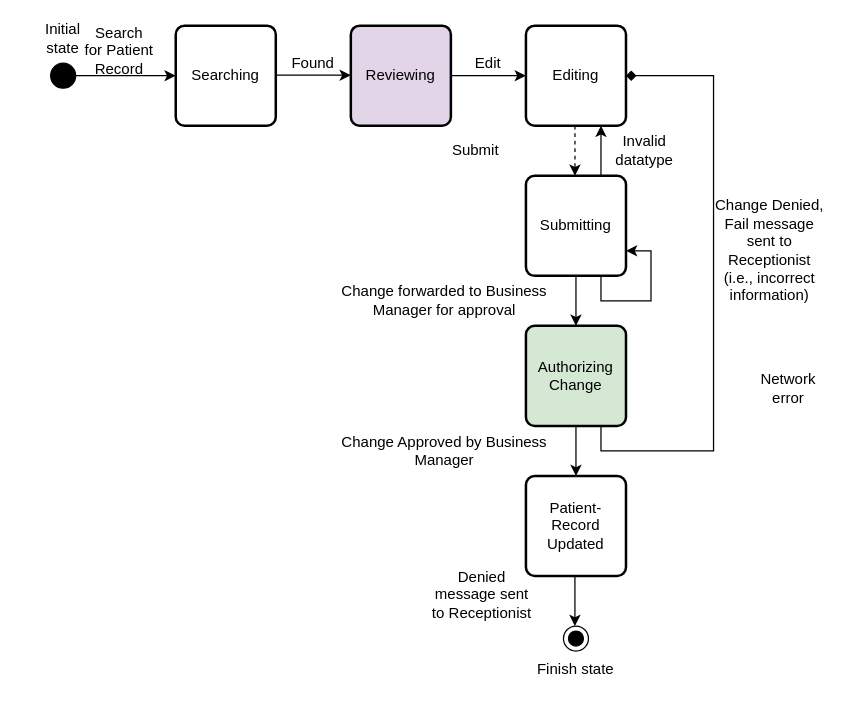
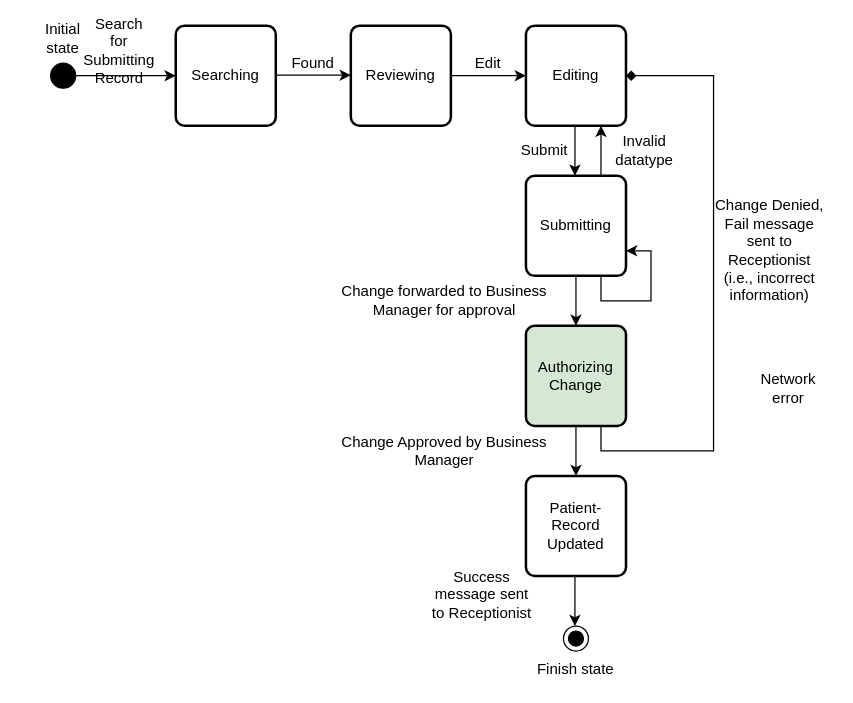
node "Search for Patient Record": label "Search for Patient Record" -> "Search for Submitting Record"
node "Reviewing": fillcolor #e1d5e7 -> #ffffff
edge "Editing" -> "Submitting": style dashed -> solid
node "Submit": moved (476, 151) -> (544, 151)
node "Denied message sent to Receptionist": label "Denied message sent to Receptionist" -> "Success message sent to Receptionist"
